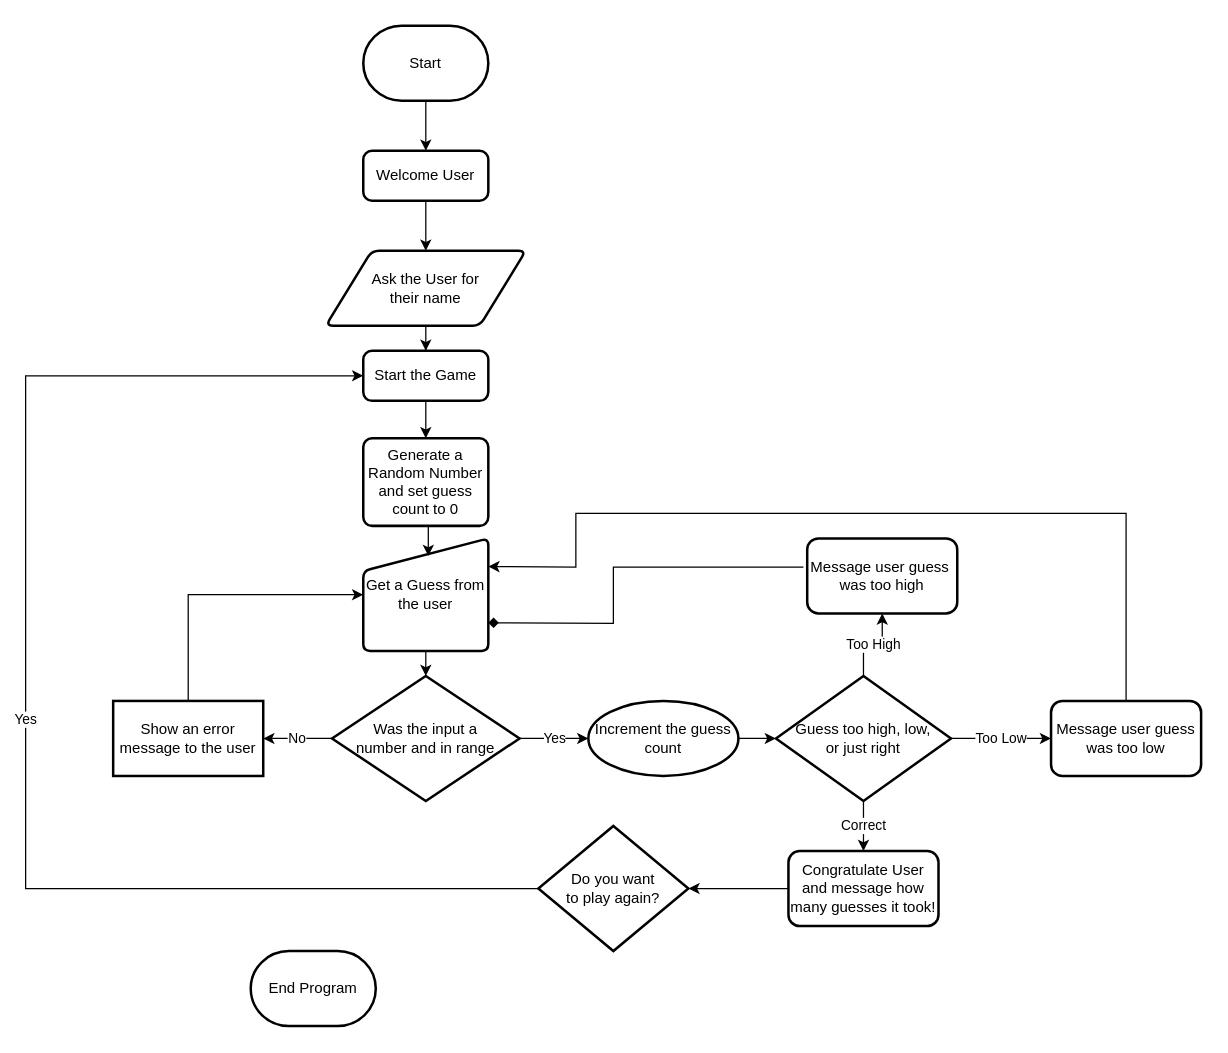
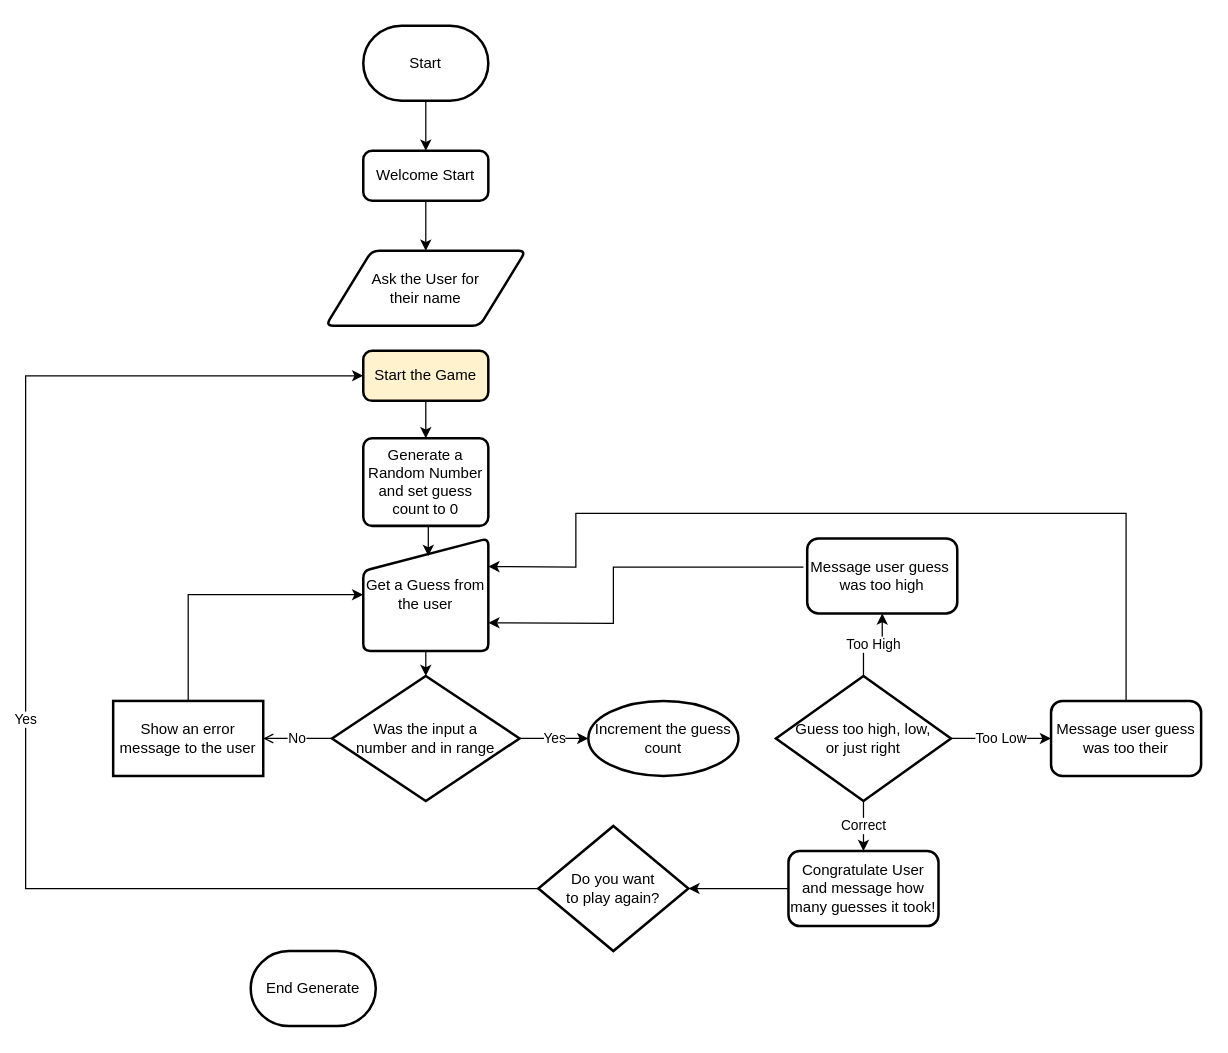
node "Welcome User": label "Welcome User" -> "Welcome Start"
edge "Ask the User for their name" -> "Start the Game": removed
node "Start the Game": fillcolor #ffffff -> #fff2cc
edge "Message user guess was too high" -> "Get a Guess from the user": arrowhead diamond -> classic
edge "Was the input a number and in range" -> "Show an error message to the user": arrowhead classic -> open
edge "Increment the guess count" -> "Guess too high, low, or just right": removed
node "Message user guess was too low": label "Message user guess was too low" -> "Message user guess was too their"
node "End Program": label "End Program" -> "End Generate"
